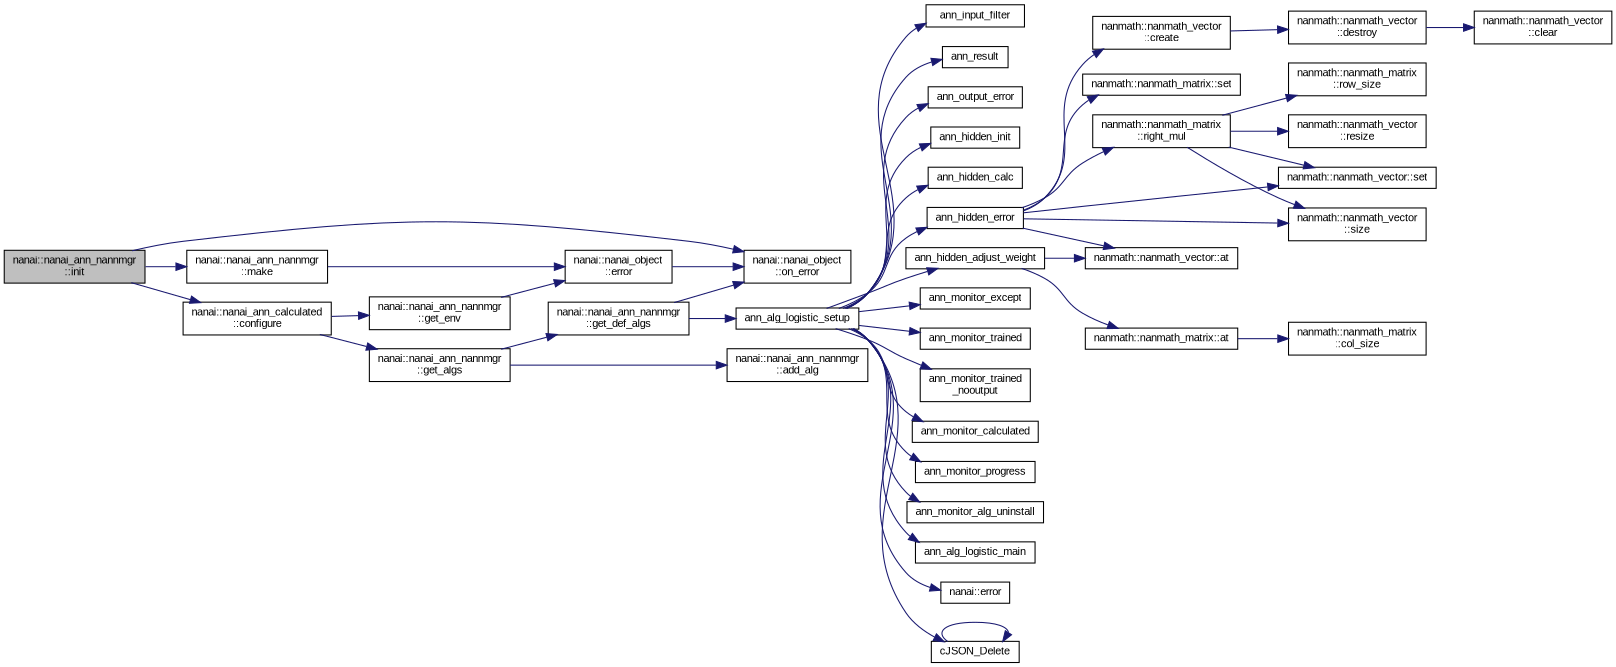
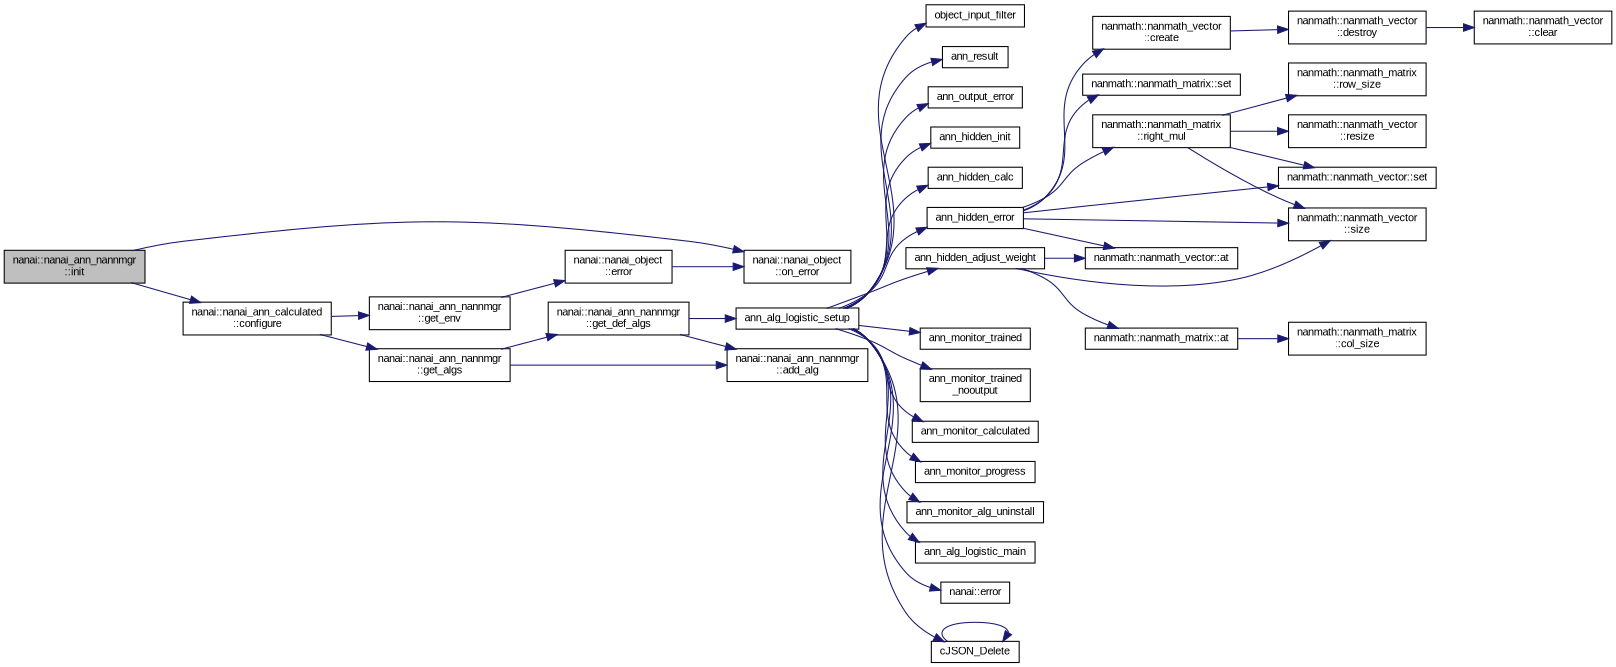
node "ann_input_filter": label "ann_input_filter" -> "object_input_filter"
node "nanai::nanai_ann_nannmgr ::make": removed
edge "ann_hidden_adjust_weight" -> "nanmath::nanmath_vector ::size": added
edge "nanai::nanai_ann_nannmgr ::get_def_algs" -> "nanai::nanai_object ::on_error": now "nanai::nanai_ann_nannmgr ::get_def_algs" -> "nanai::nanai_ann_nannmgr ::add_alg"
node "ann_monitor_except": removed
